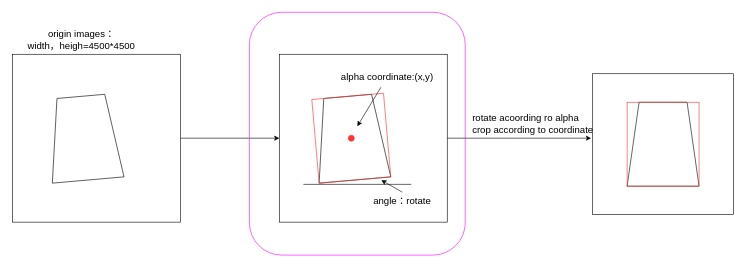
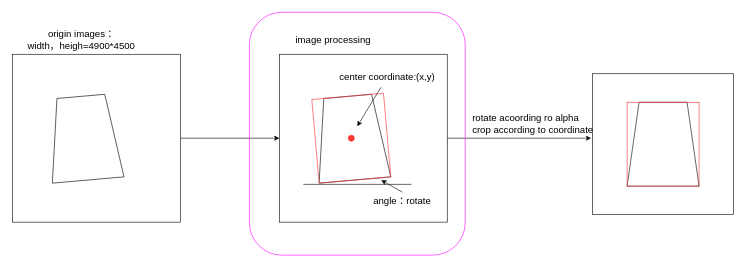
node "origin images： width，heigh=4500*4500": label "origin images： width，heigh=4500*4500" -> "origin images： width，heigh=4900*4500"
node "image processing": added
node "alpha coordinate:(x,y)": label "alpha coordinate:(x,y)" -> "center coordinate:(x,y)"
